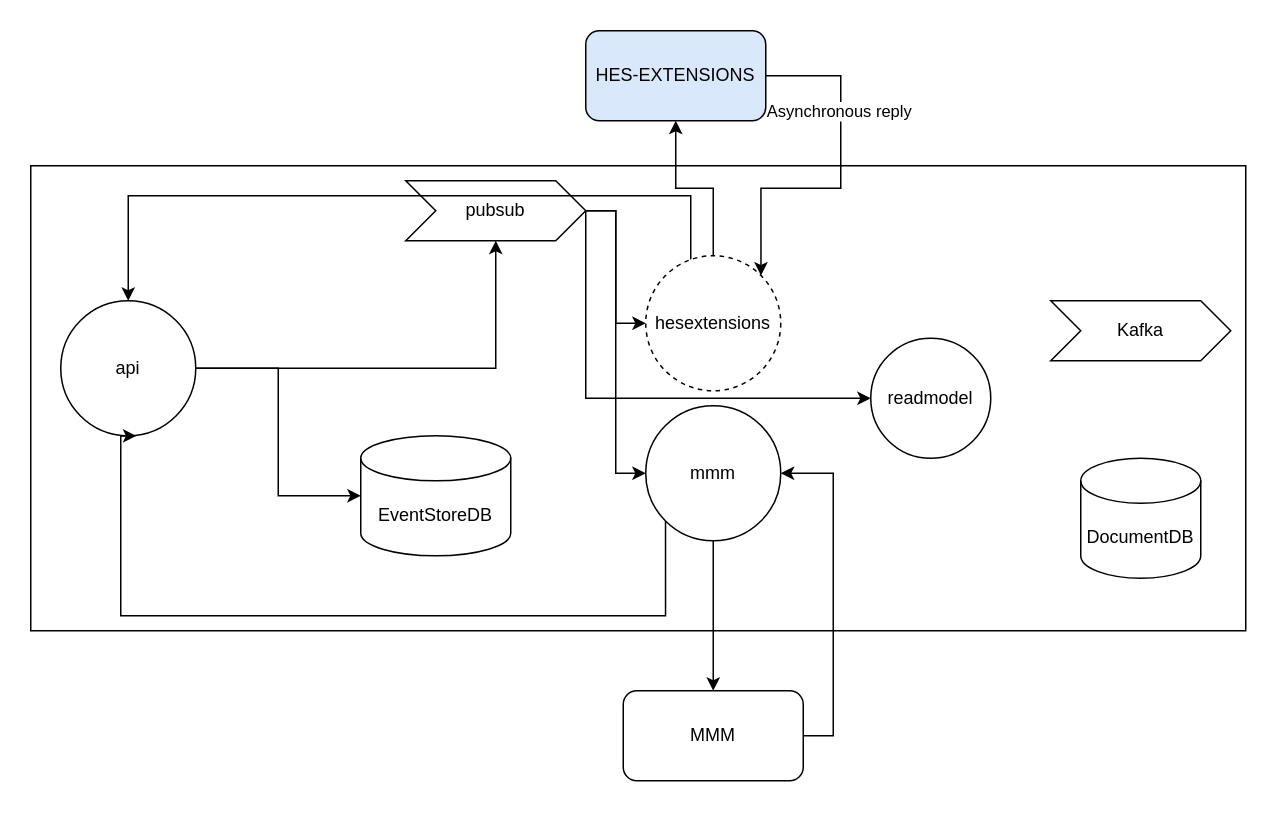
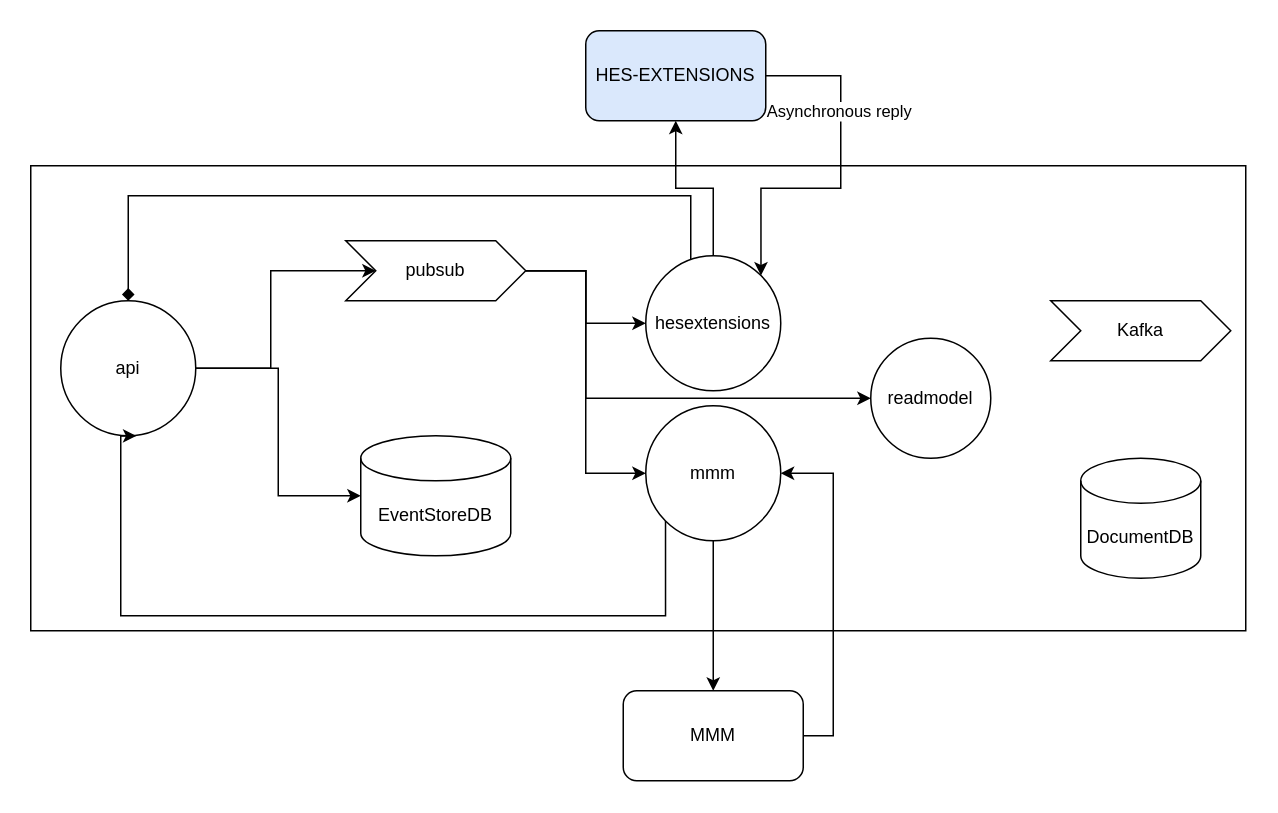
node "pubsub": moved (496, 211) -> (436, 271)
edge "hesextensions" -> "api": arrowhead classic -> diamond
node "hesextensions": style dashed -> solid
